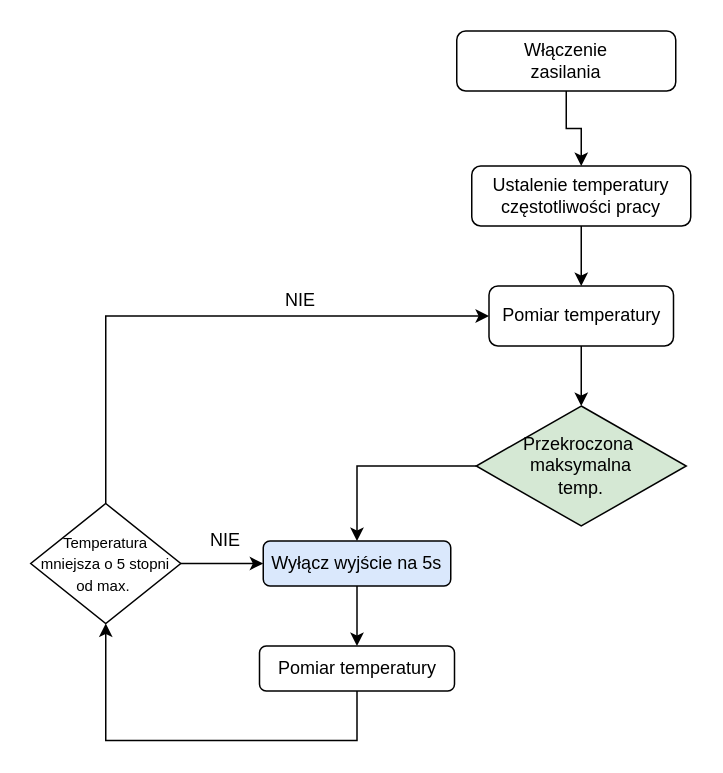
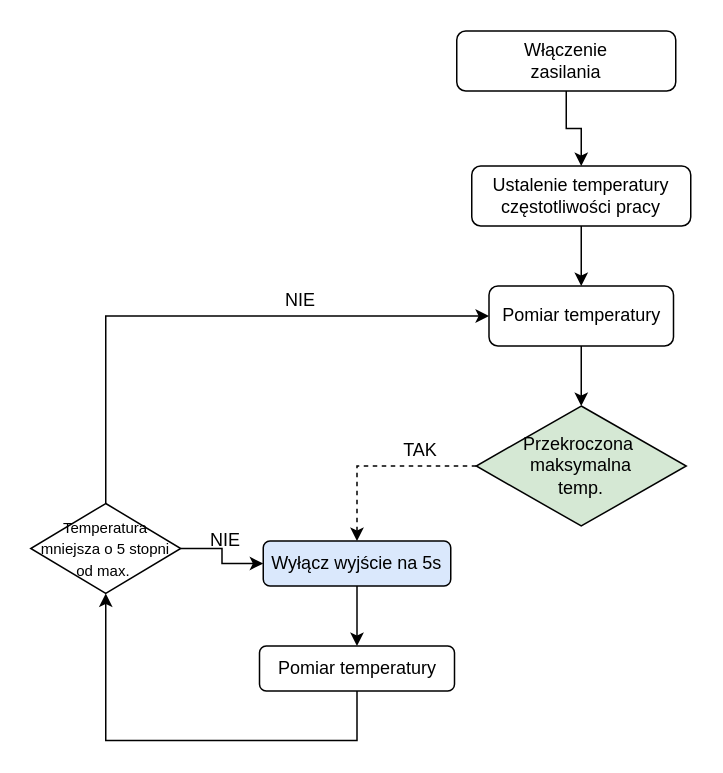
node "TAK": added
edge "Przekroczona maksymalna temp." -> "Wyłącz wyjście na 5s": style solid -> dashed
node "Temperatura mniejsza o 5 stopni od max.": size 150x120 -> 150x90
